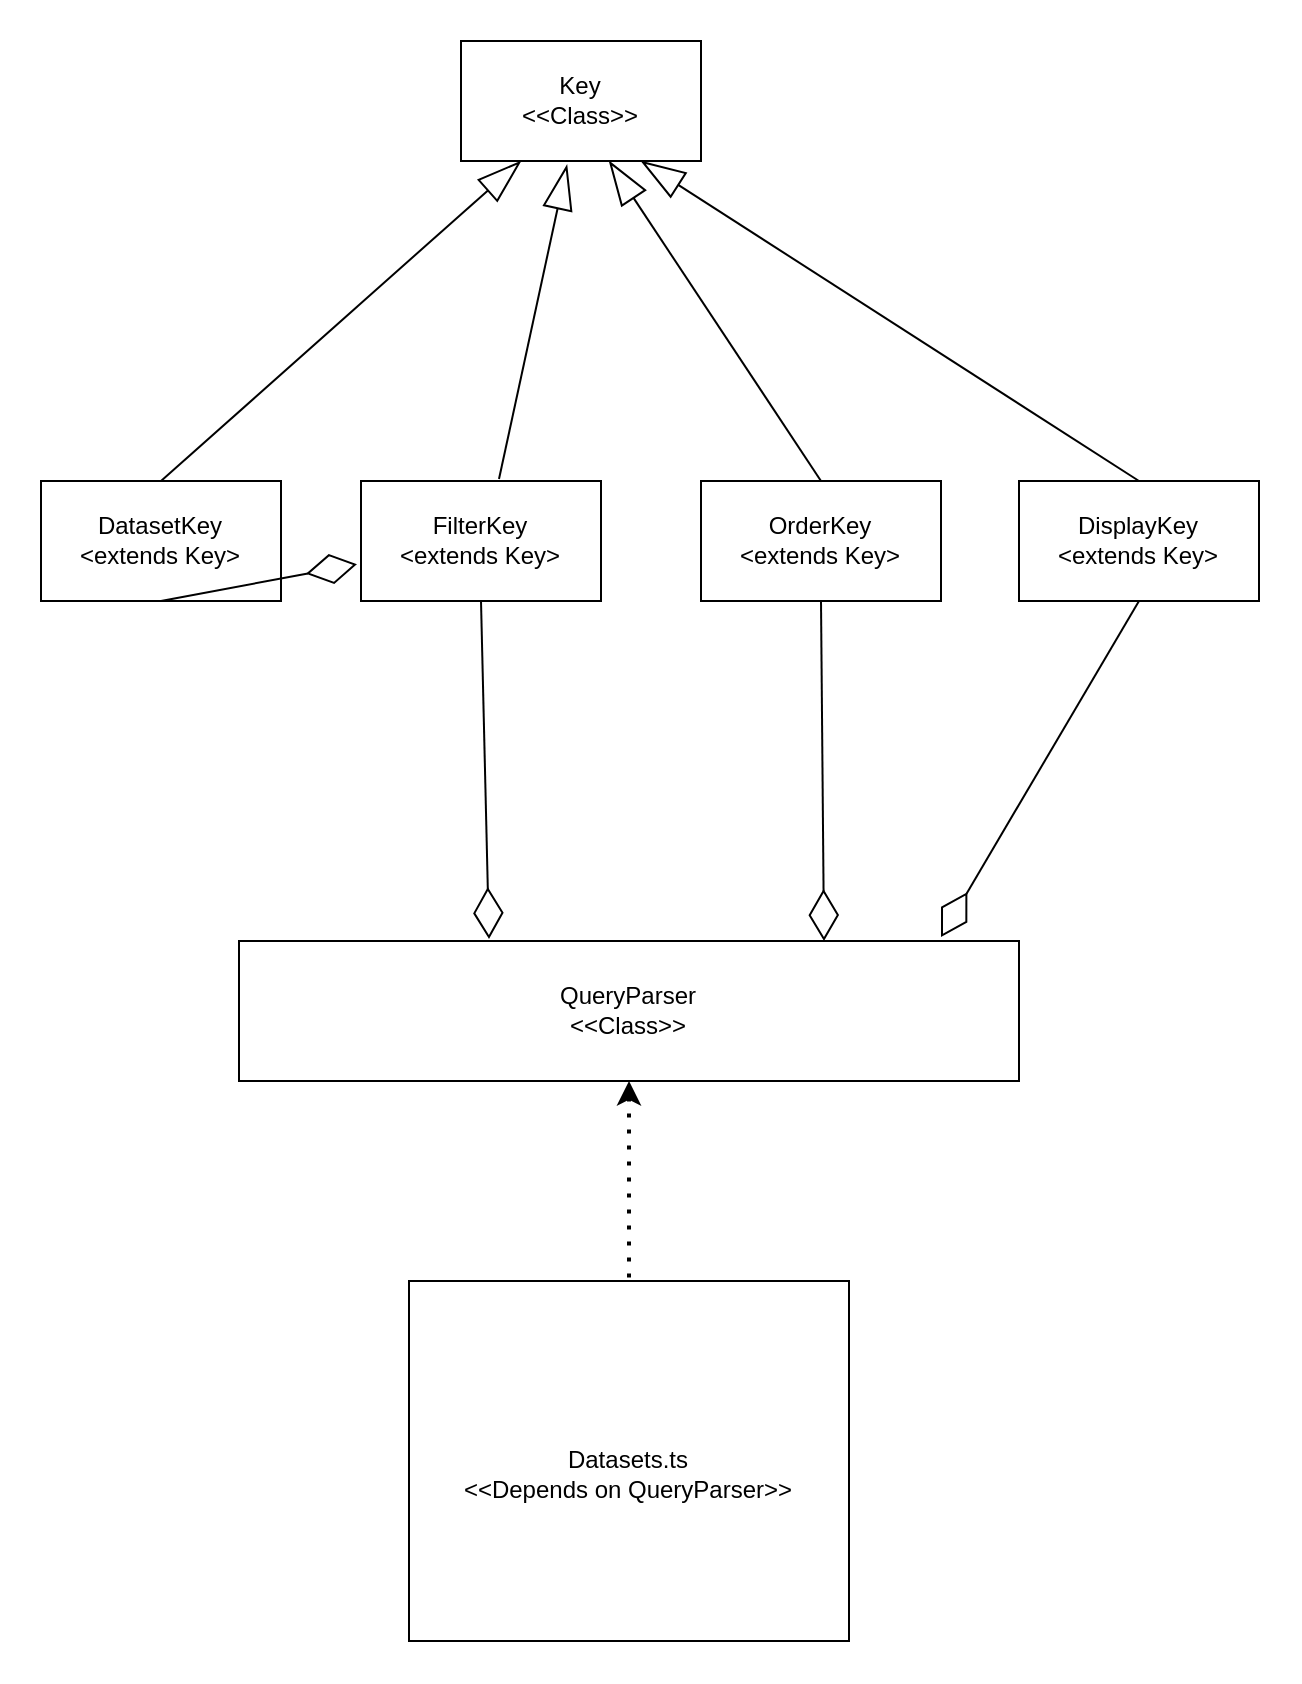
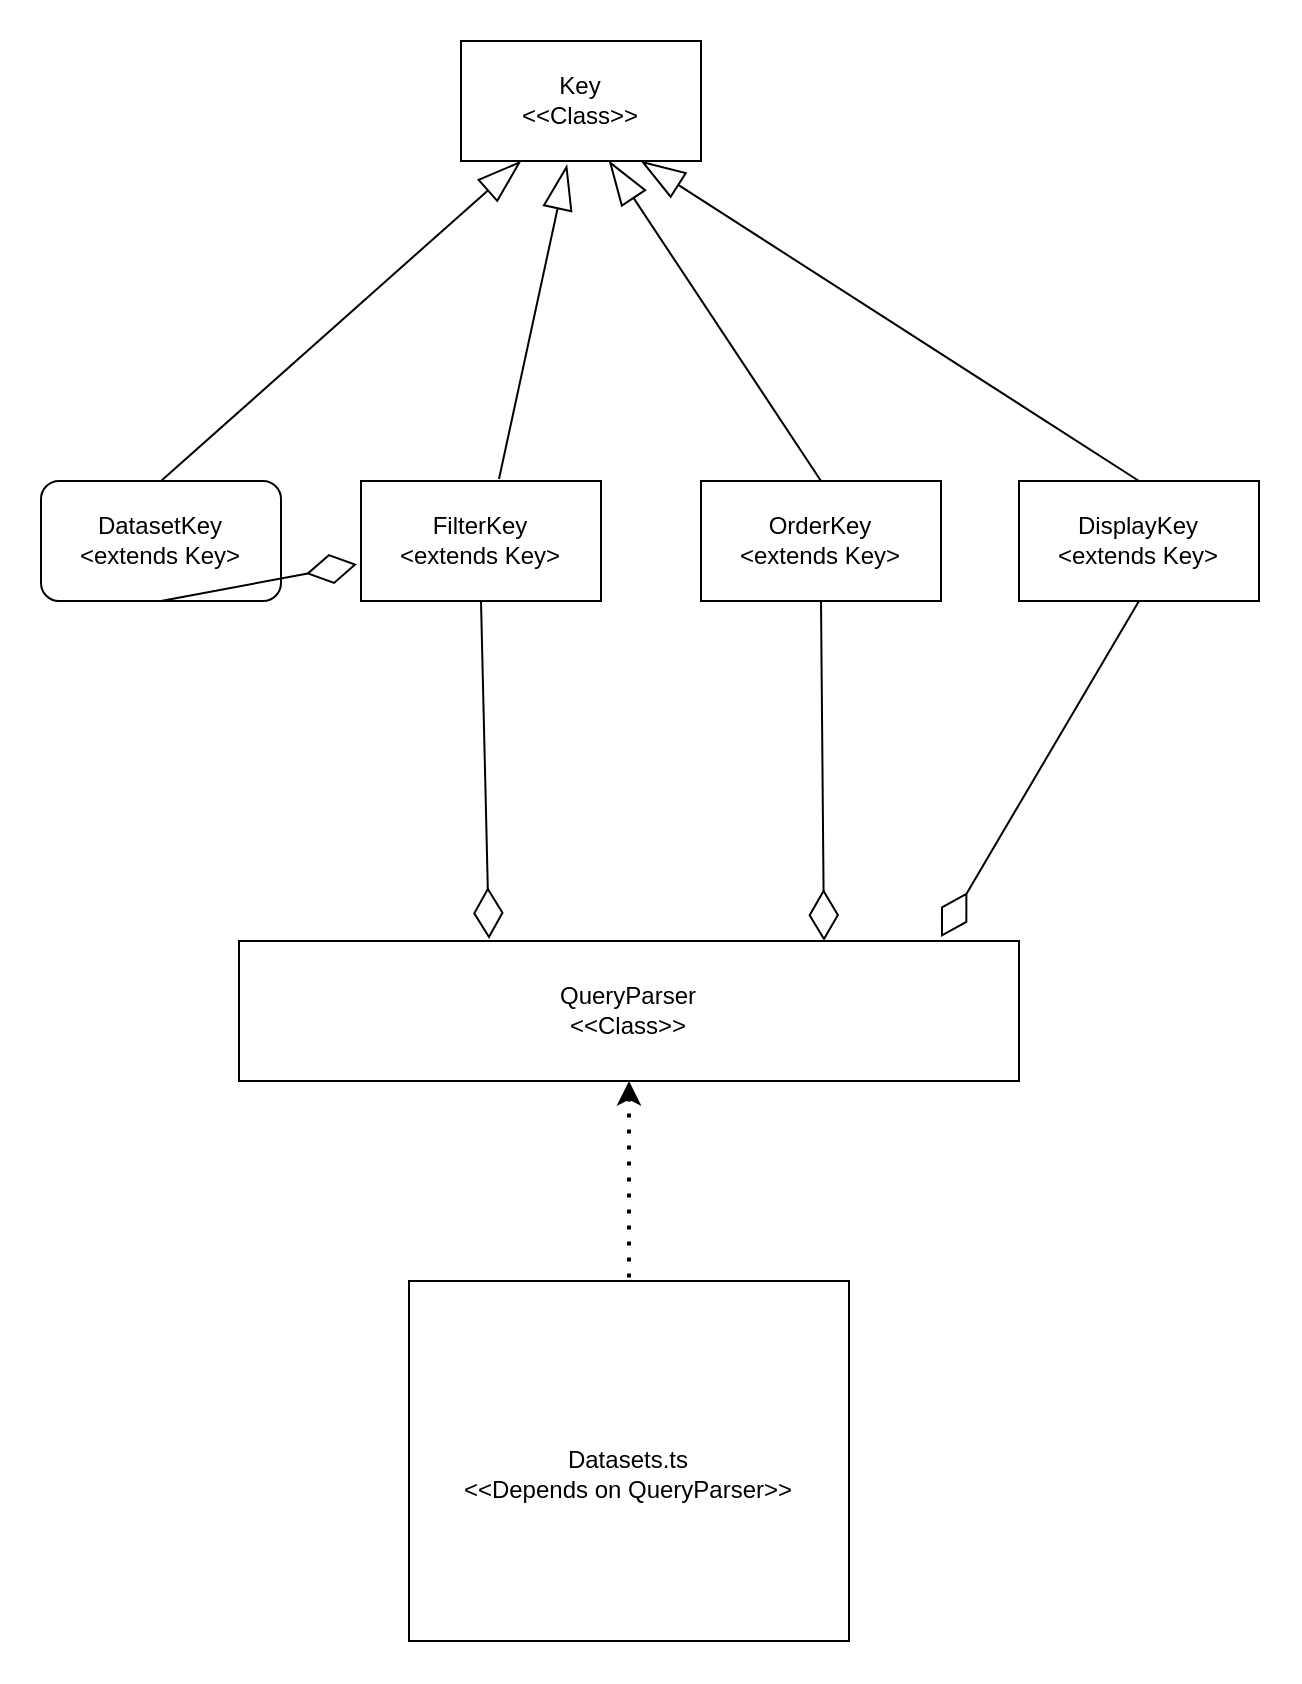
node "DatasetKey <extends Key>": shape rectangle -> rounded rectangle
